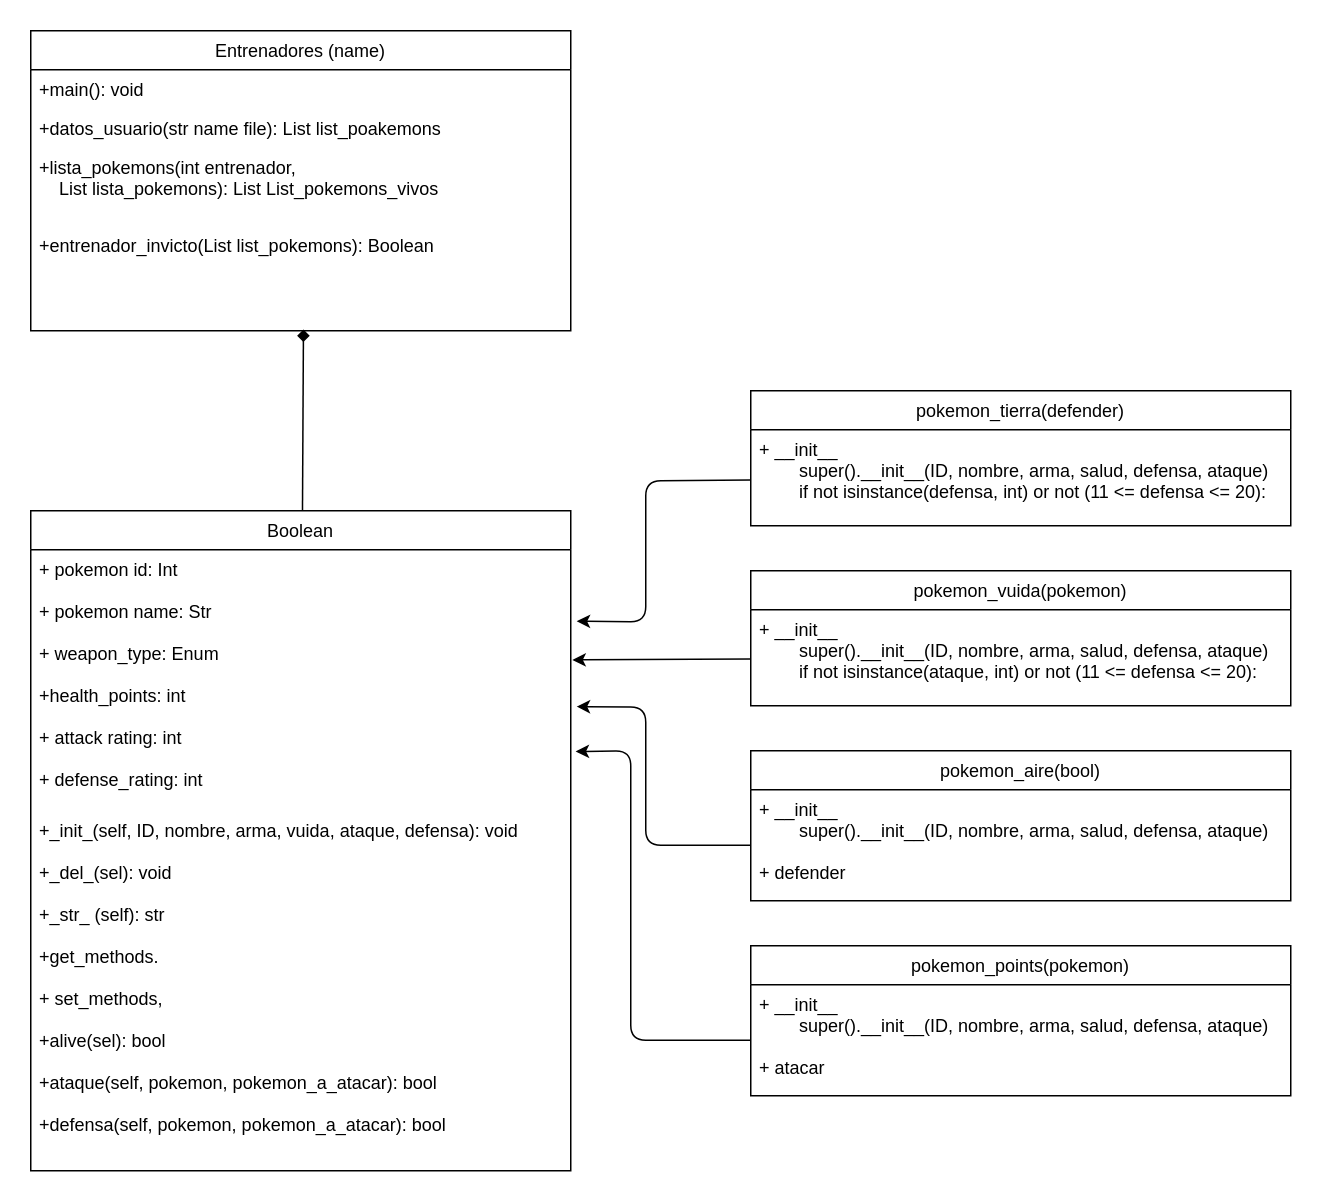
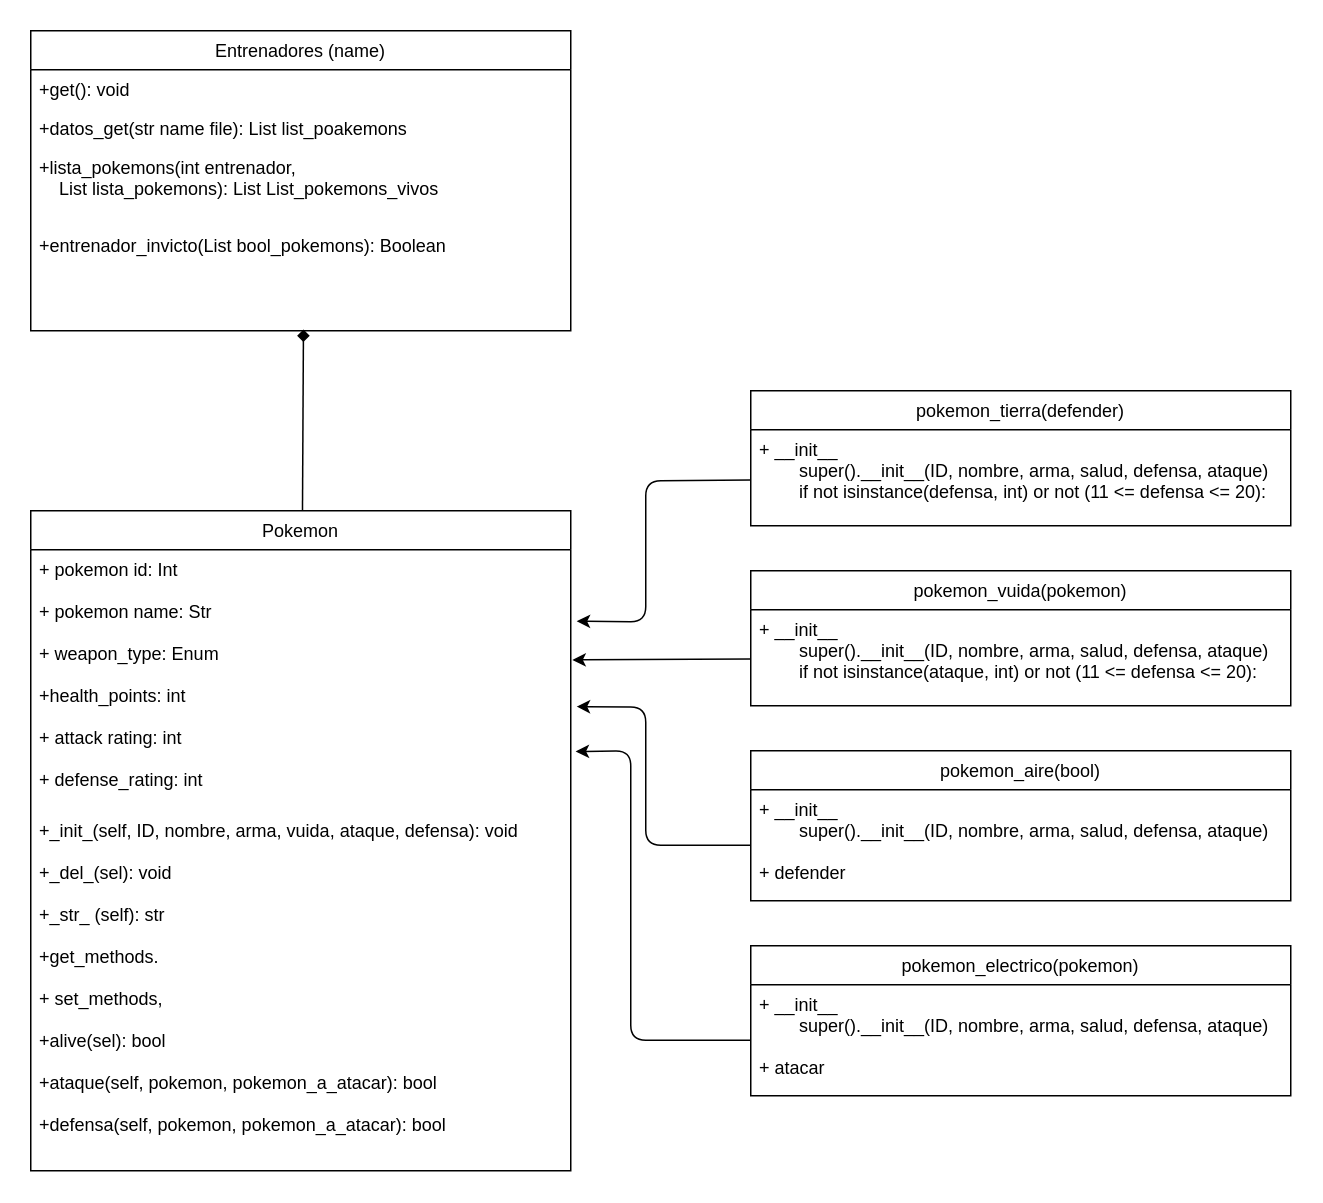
node "+main(): void": label "+main(): void" -> "+get(): void"
node "+datos_usuario(str name file): List list_poakemons": label "+datos_usuario(str name file): List list_poakemons" -> "+datos_get(str name file): List list_poakemons"
node "+entrenador_invicto(List list_pokemons): Boolean": label "+entrenador_invicto(List list_pokemons): Boolean" -> "+entrenador_invicto(List bool_pokemons): Boolean"
node "Boolean": label "Boolean" -> "Pokemon"
node "pokemon_points(pokemon)": label "pokemon_points(pokemon)" -> "pokemon_electrico(pokemon)"
